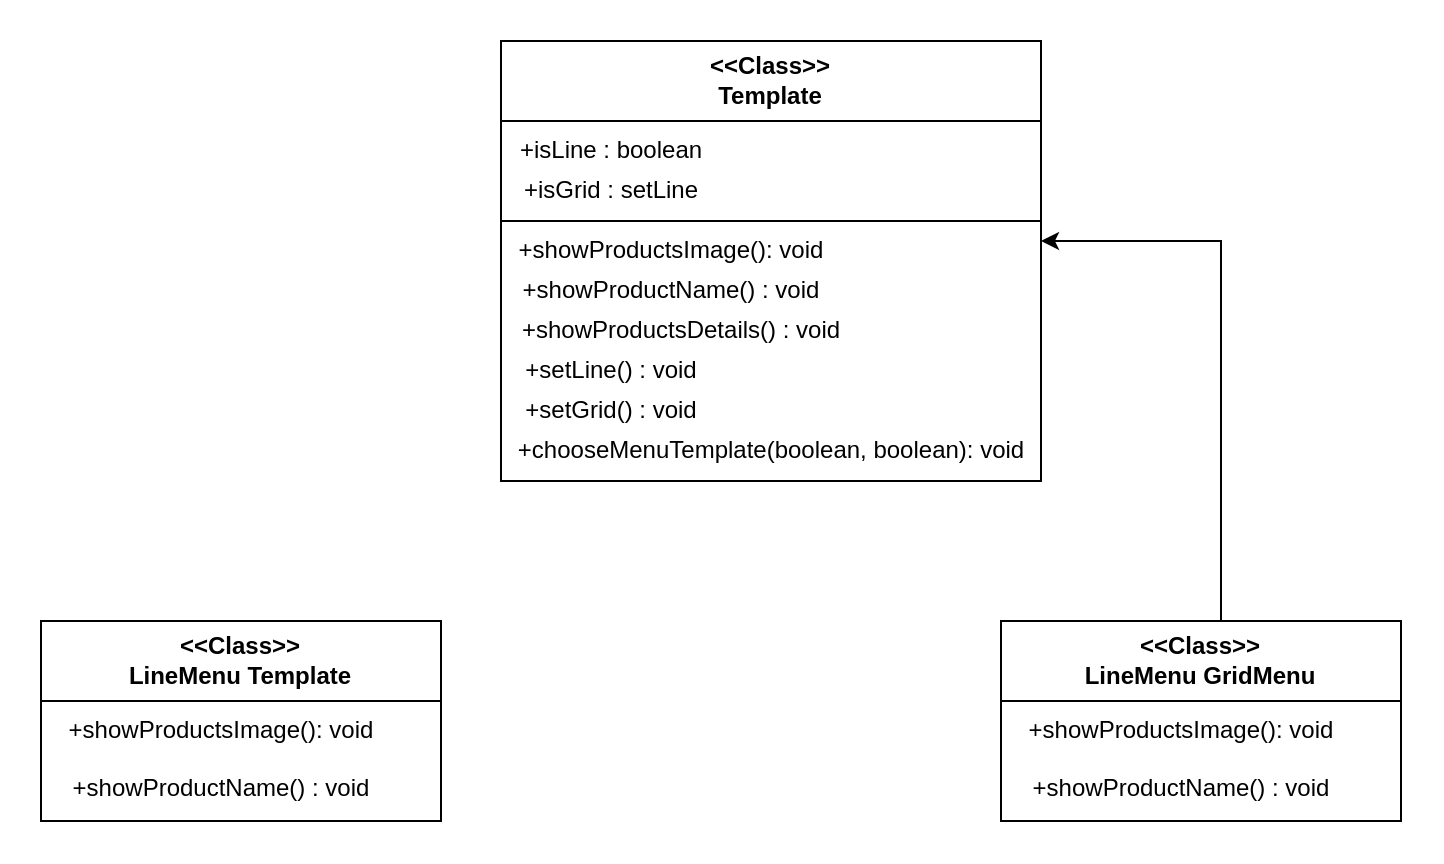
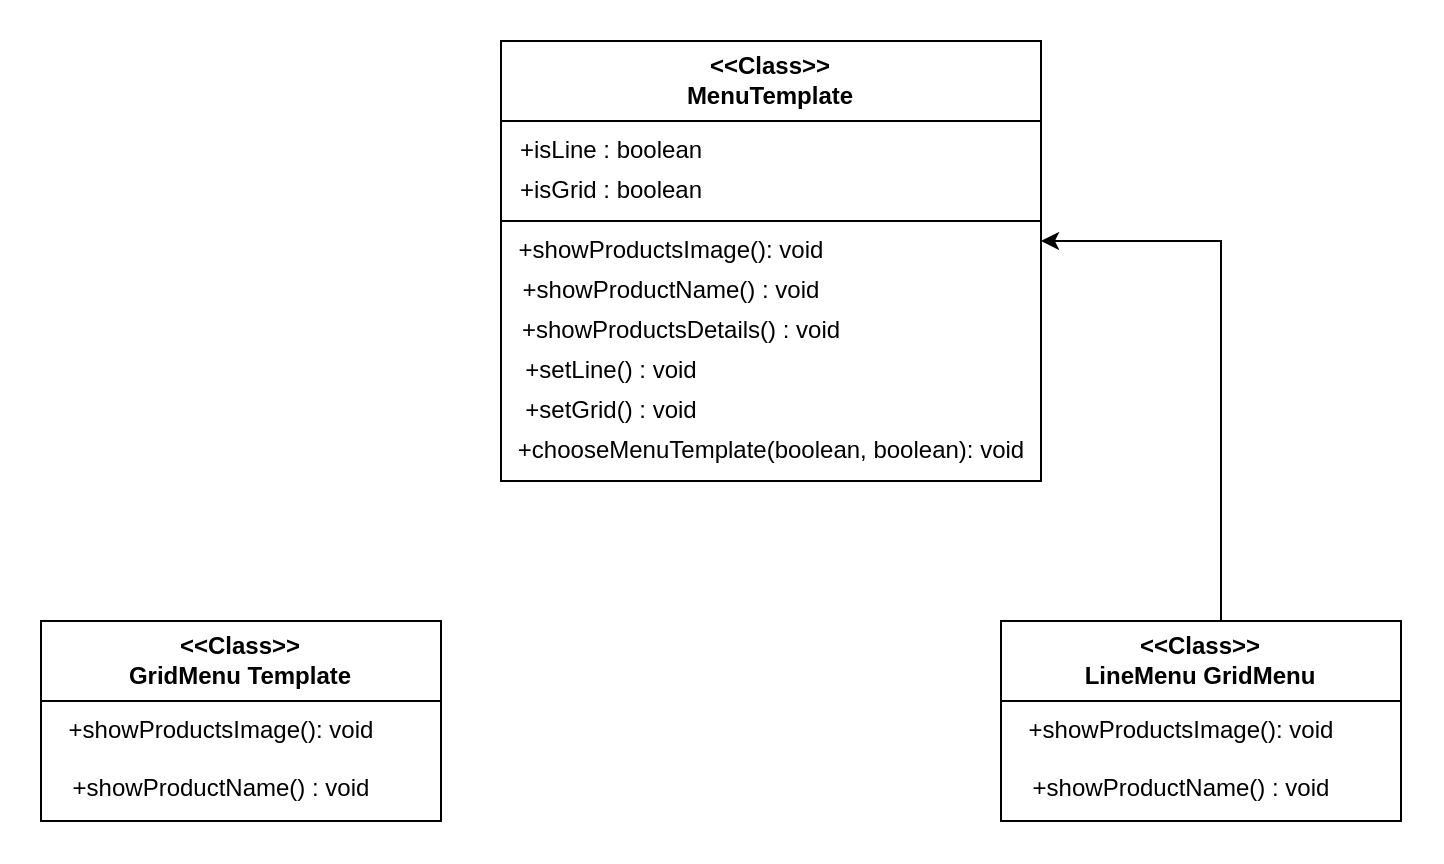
node "<<Class>> Template": label "<<Class>> Template" -> "<<Class>> MenuTemplate"
node "+isGrid : setLine": label "+isGrid : setLine" -> "+isGrid : boolean"
node "<<Class>> LineMenu Template": label "<<Class>> LineMenu Template" -> "<<Class>> GridMenu Template"
